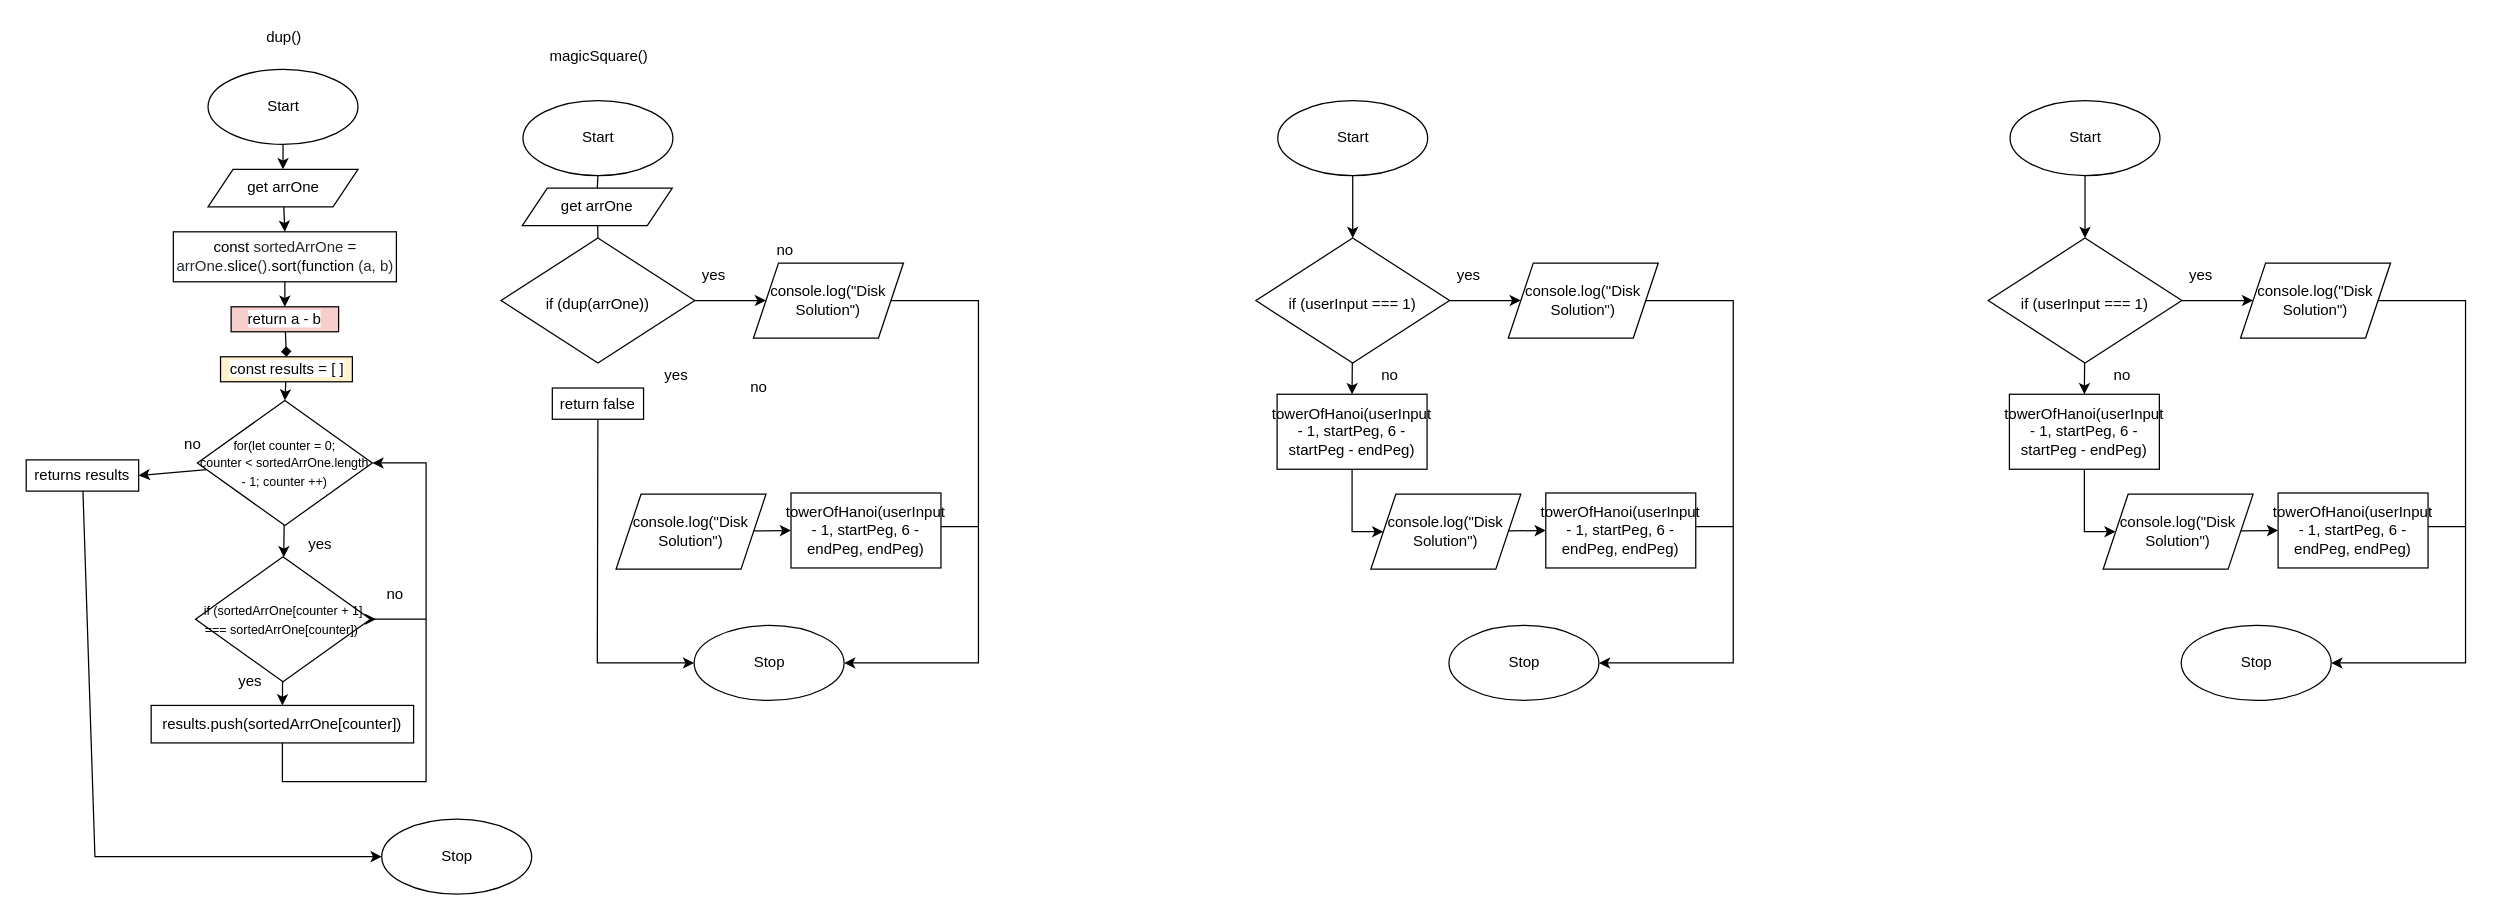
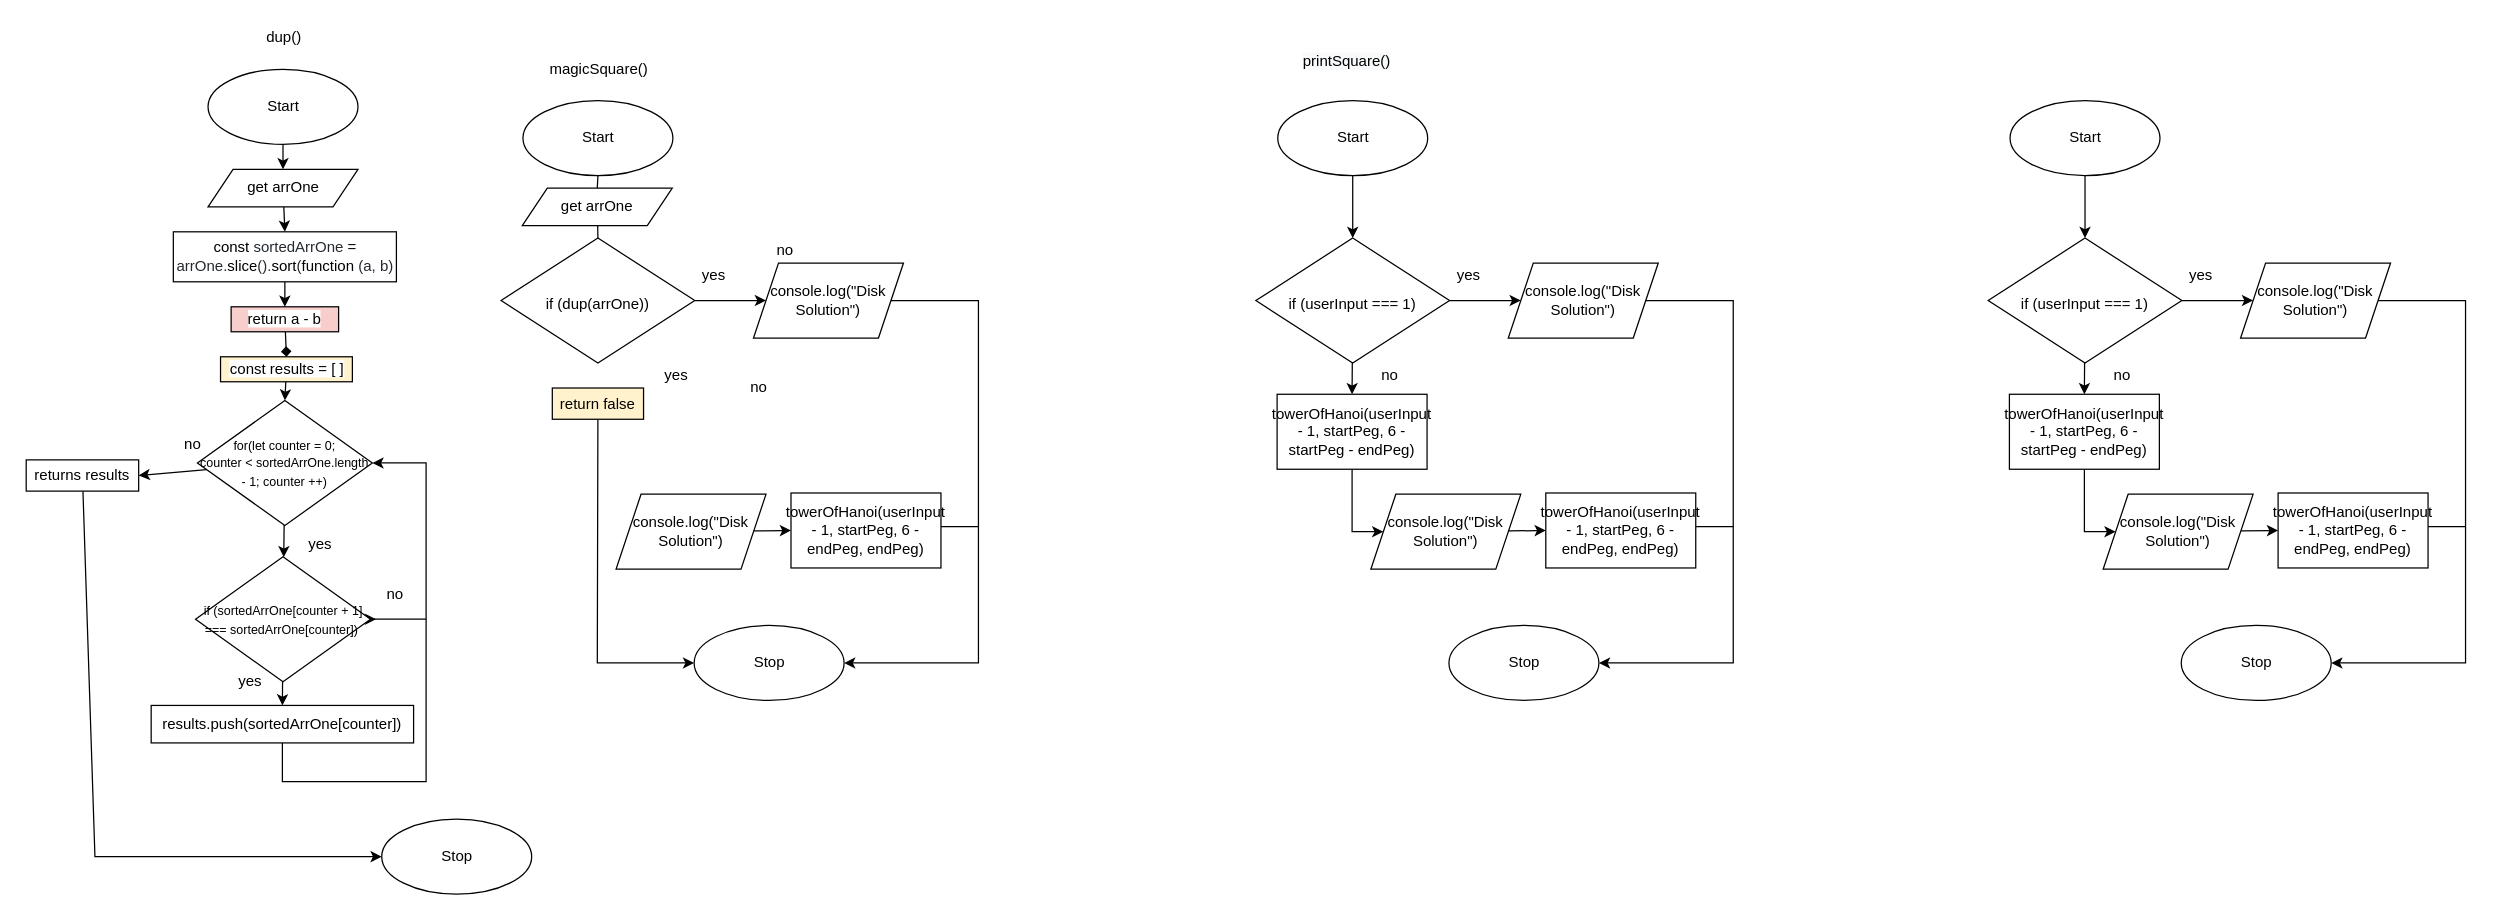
node "magicSquare()": moved (598, 57) -> (598, 69)
node "printSquare()": added
node "return false": fillcolor #ffffff -> #fff2cc
